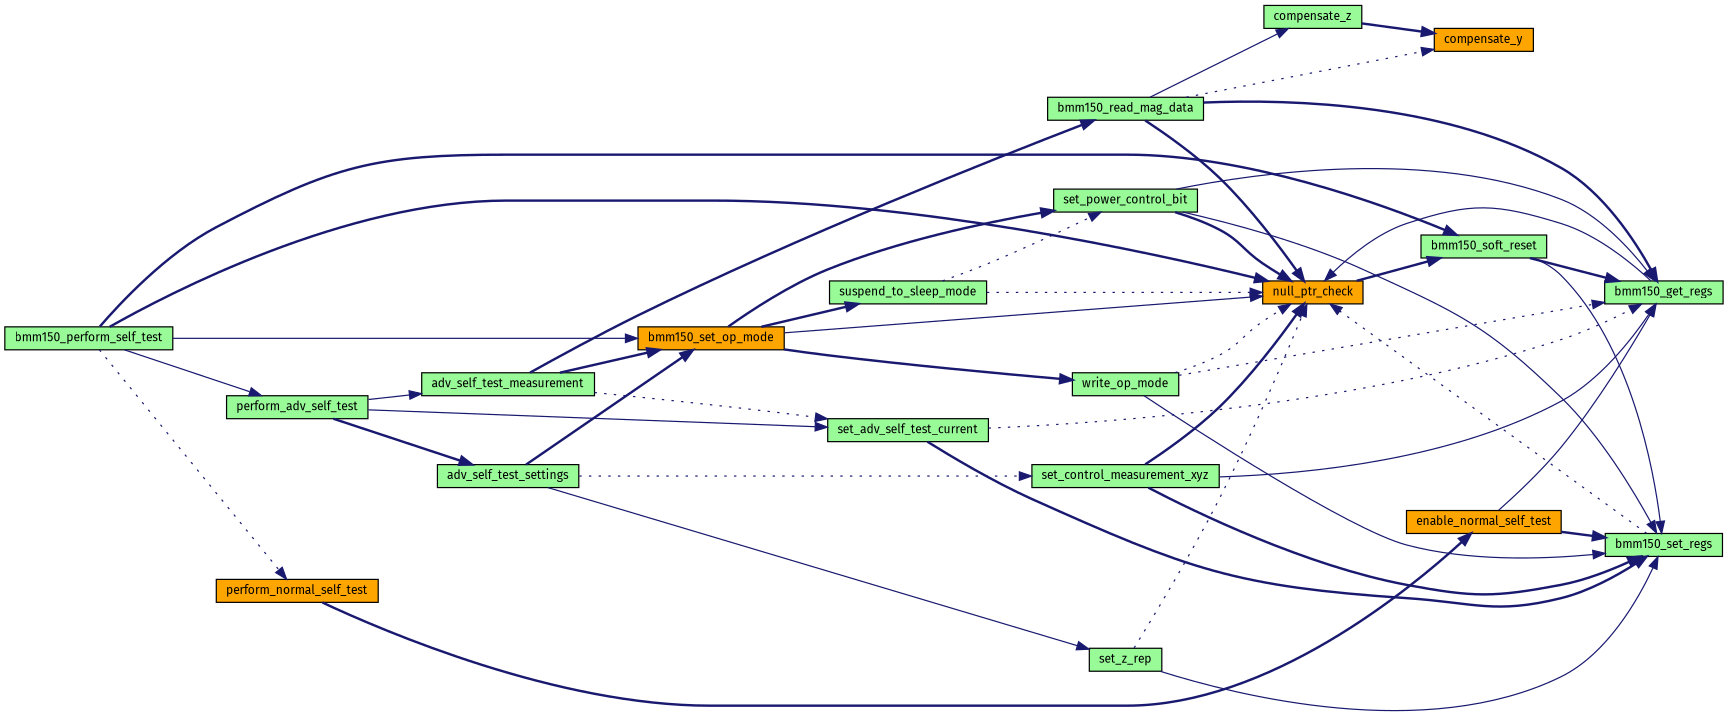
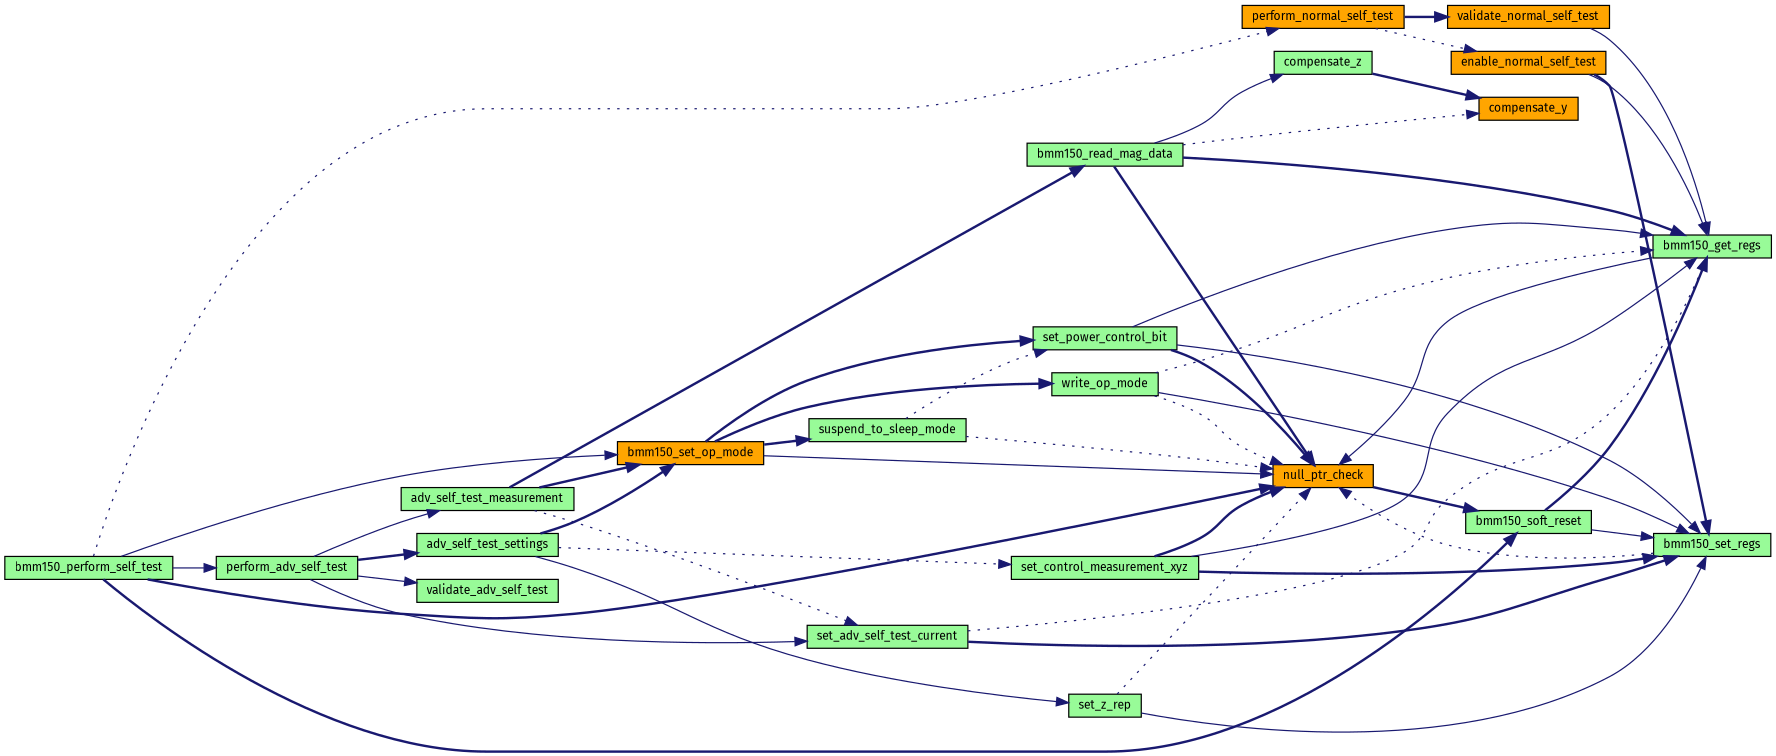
node "validate_normal_self_test": added
node "validate_adv_self_test": added
edge "perform_normal_self_test" -> "enable_normal_self_test": style bold -> dotted
